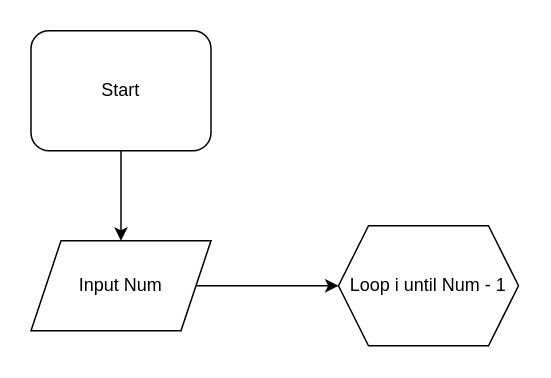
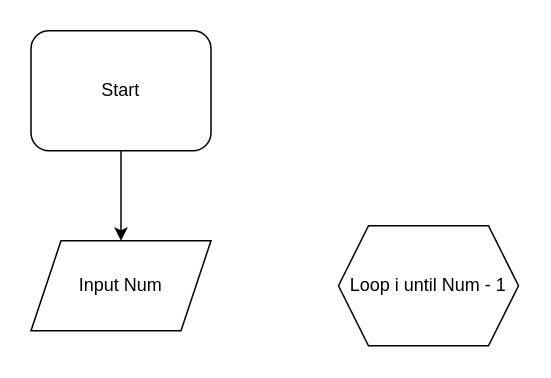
edge "Input Num" -> "Loop i until Num - 1": removed
